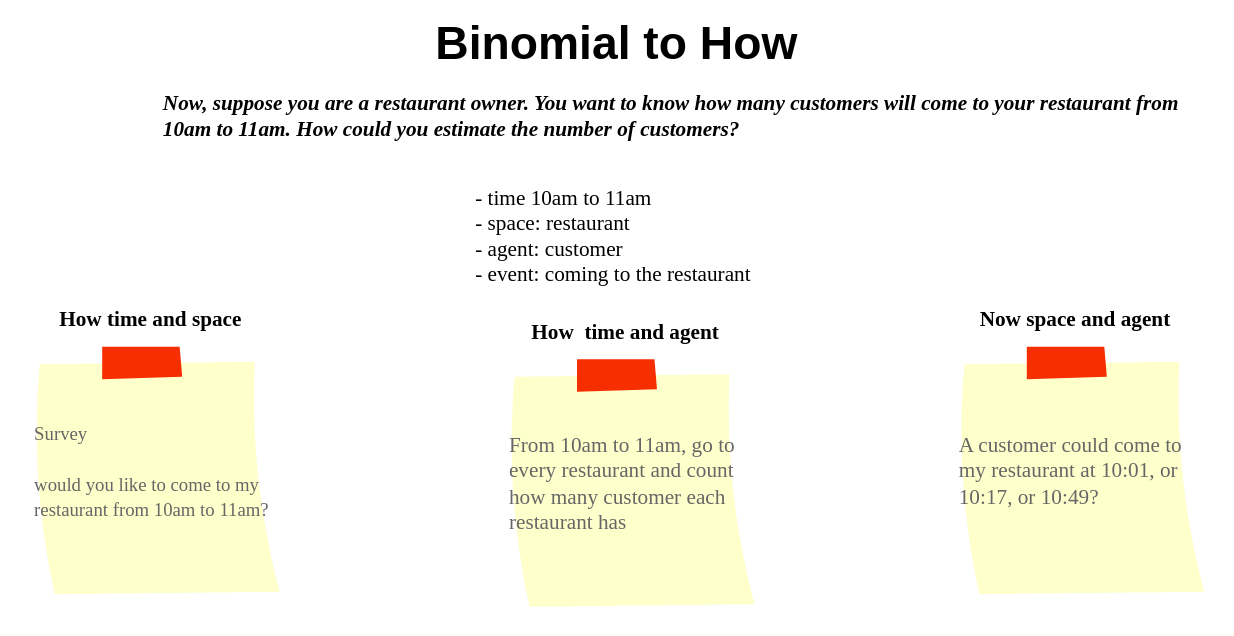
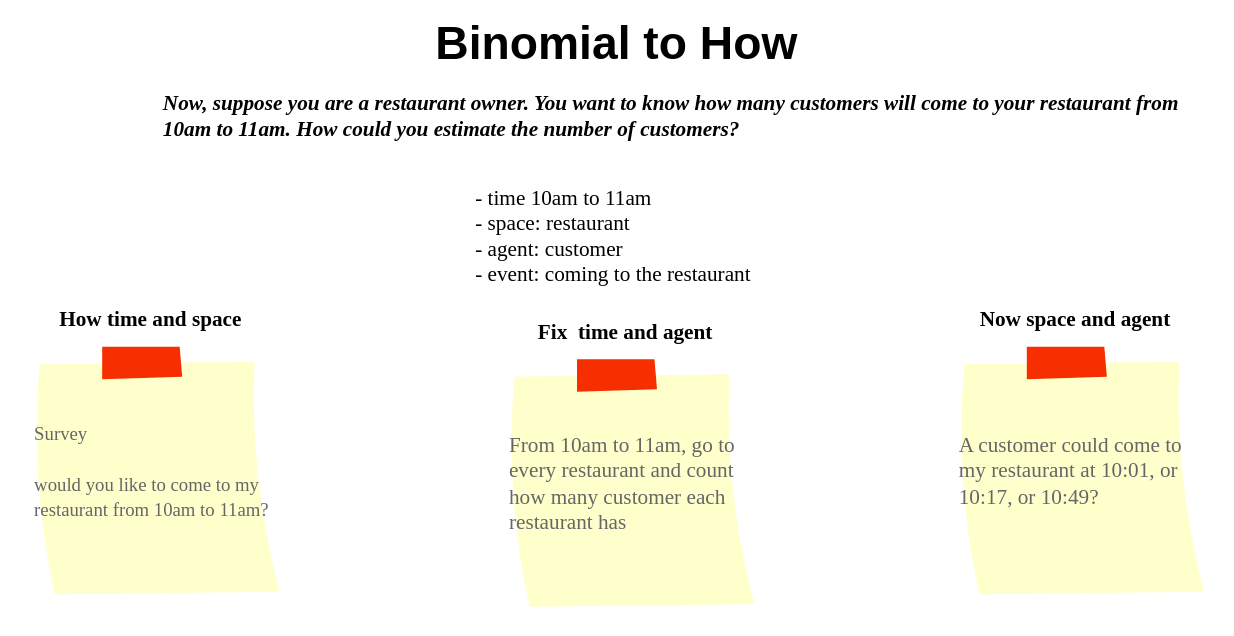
node "How time and agent": label "How time and agent" -> "Fix time and agent"
